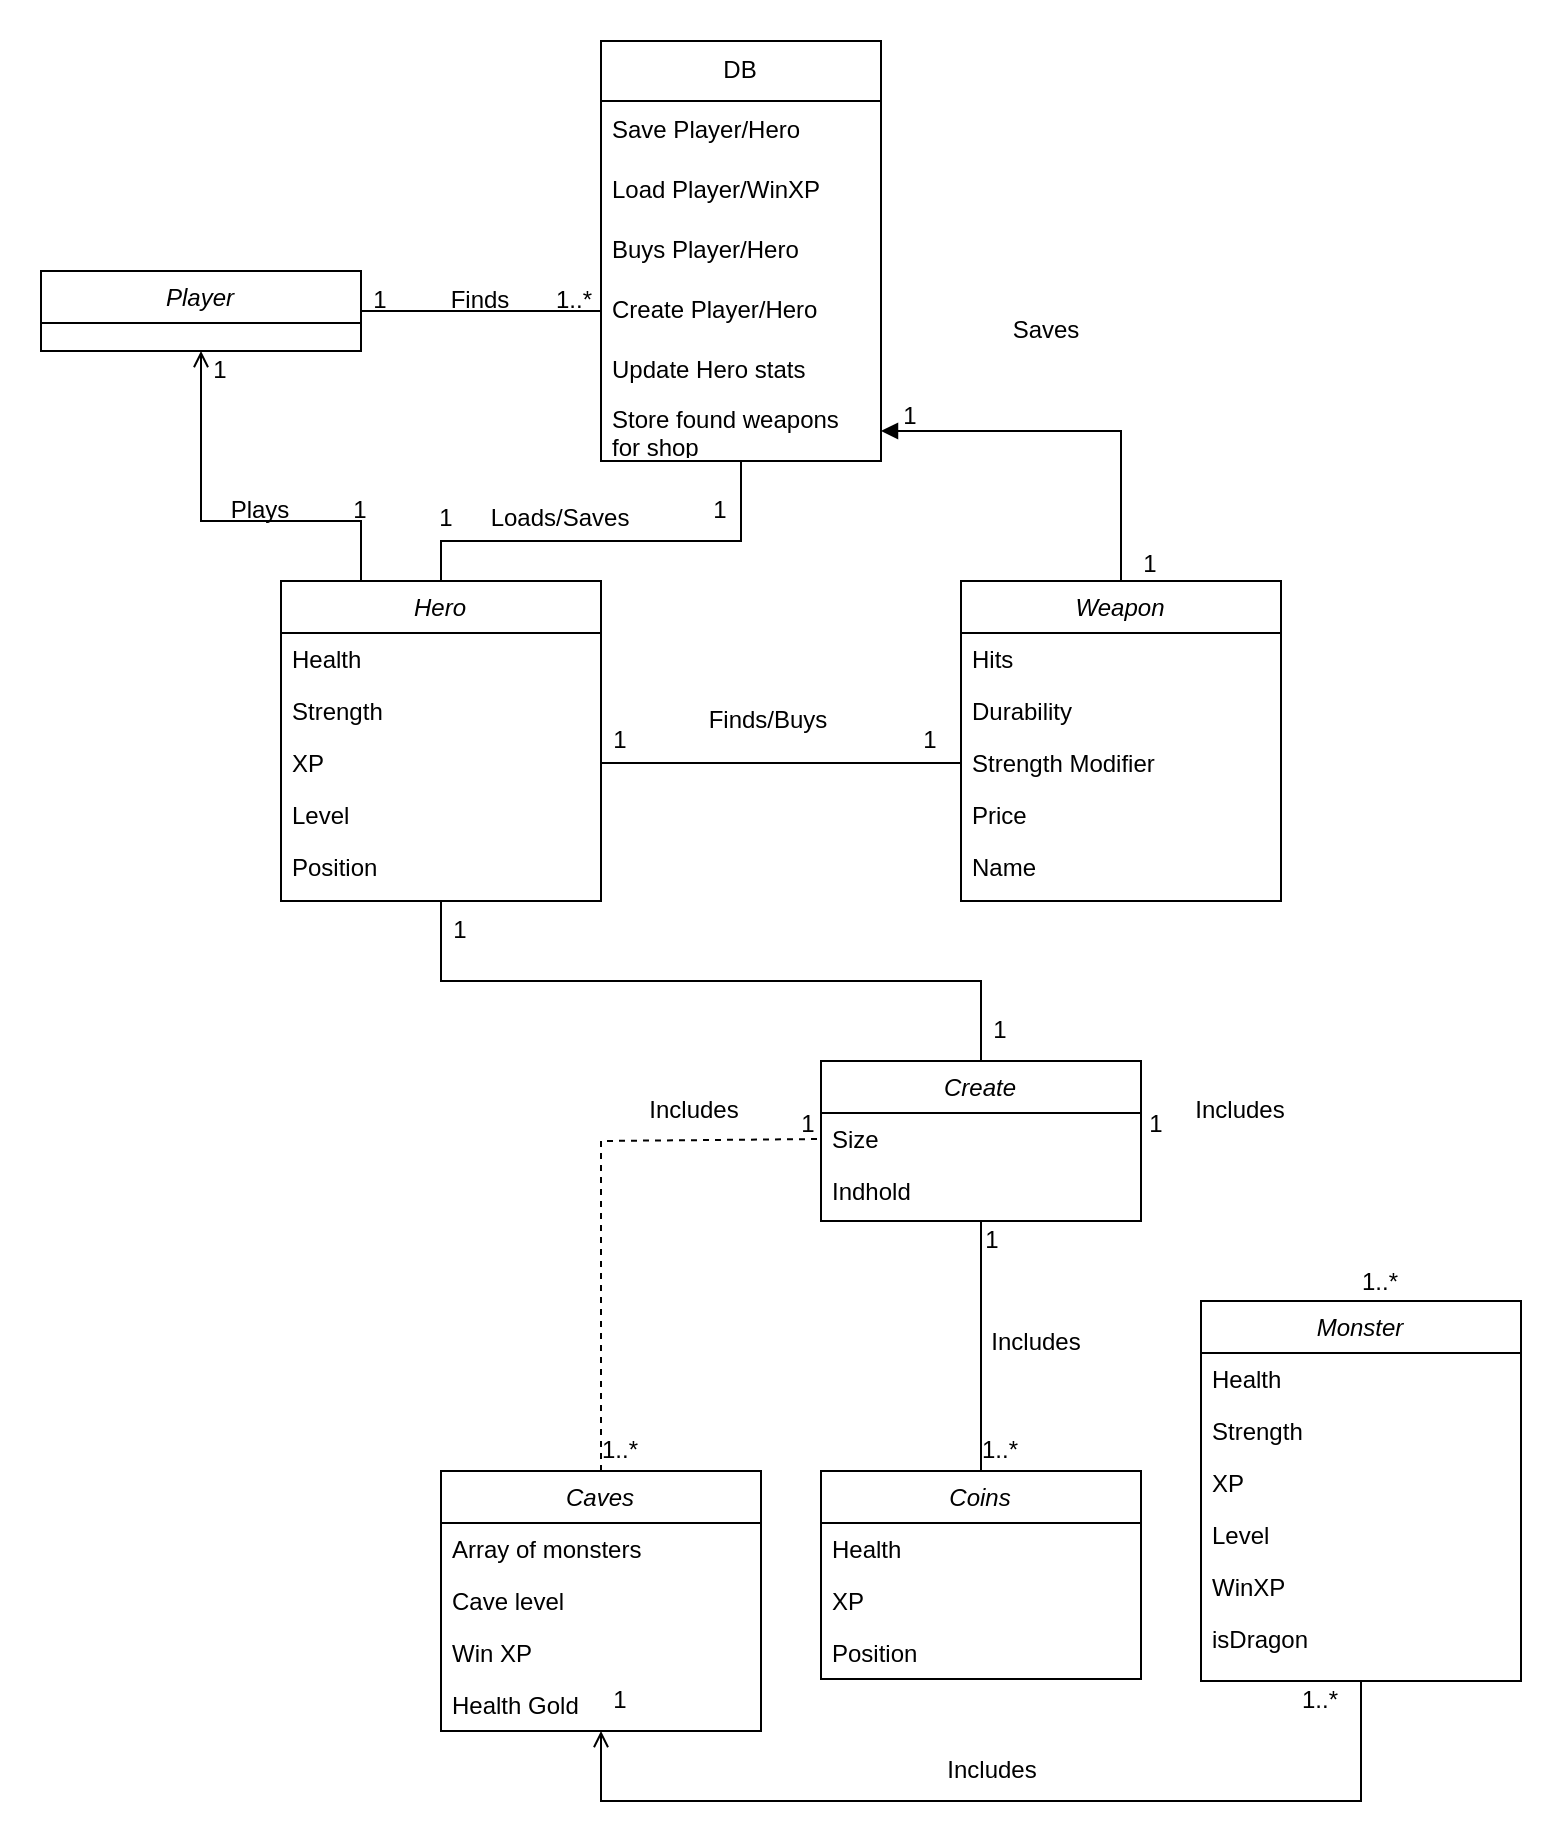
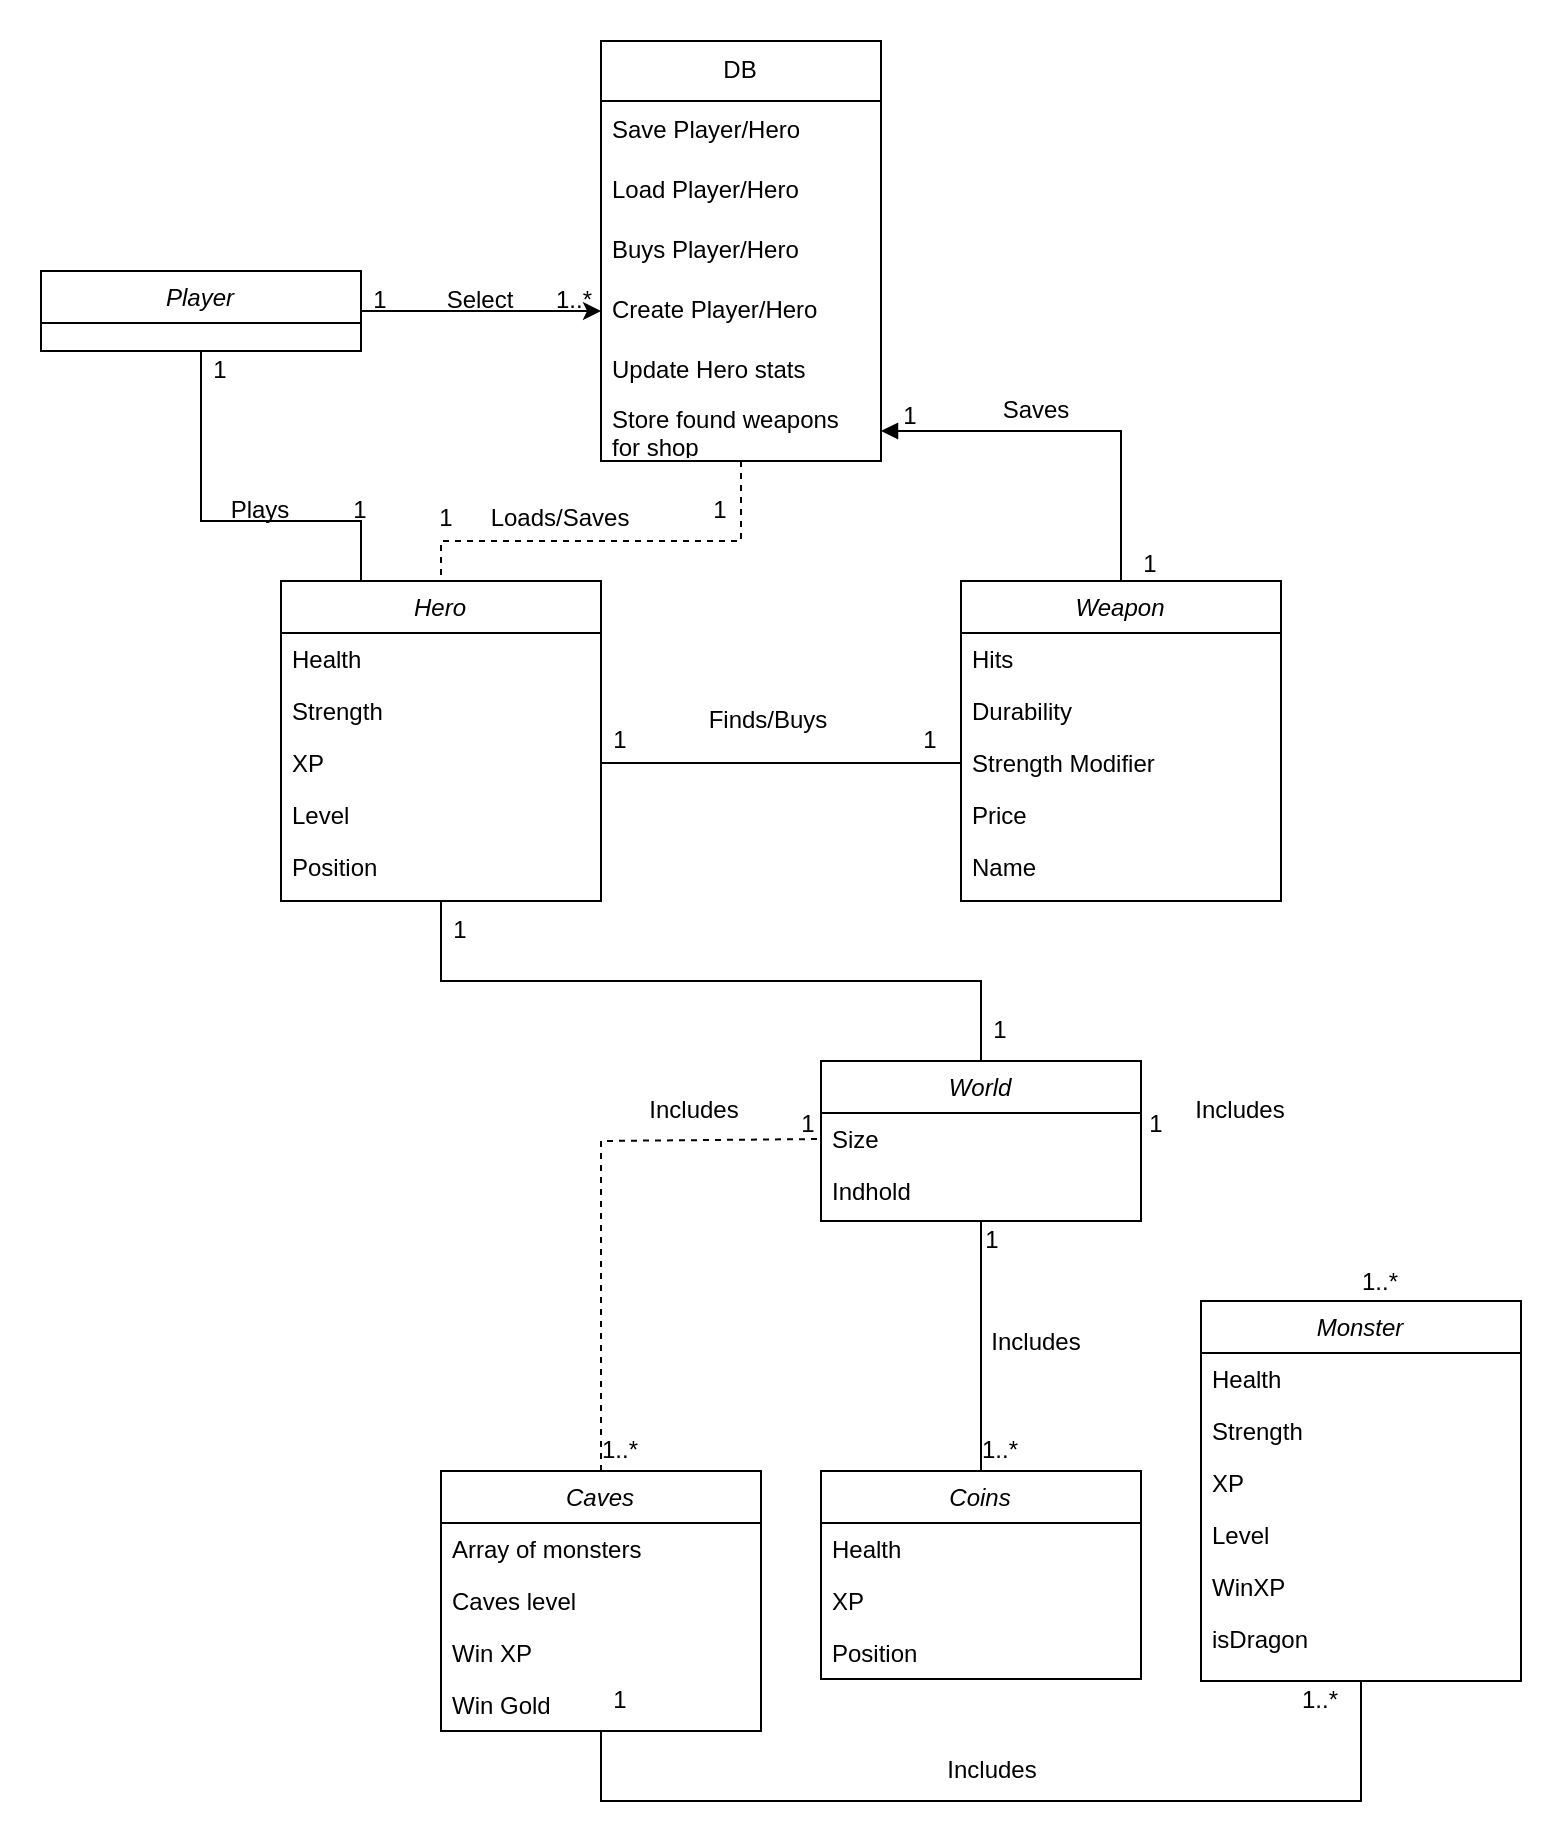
node "Load Player/WinXP": label "Load Player/WinXP" -> "Load Player/Hero"
node "Finds": label "Finds" -> "Select"
edge "Player" -- "Create Player/Hero": arrowhead none -> classic
node "Saves": moved (1047, 331) -> (1037, 411)
edge "Hero" -> "Player": arrowhead open -> none
edge "DB" -- "Hero": style solid -> dashed
node "Create": label "Create" -> "World"
node "Cave level": label "Cave level" -> "Caves level"
node "Health Gold": label "Health Gold" -> "Win Gold"
edge "Monster" -> "Caves": arrowhead open -> none
